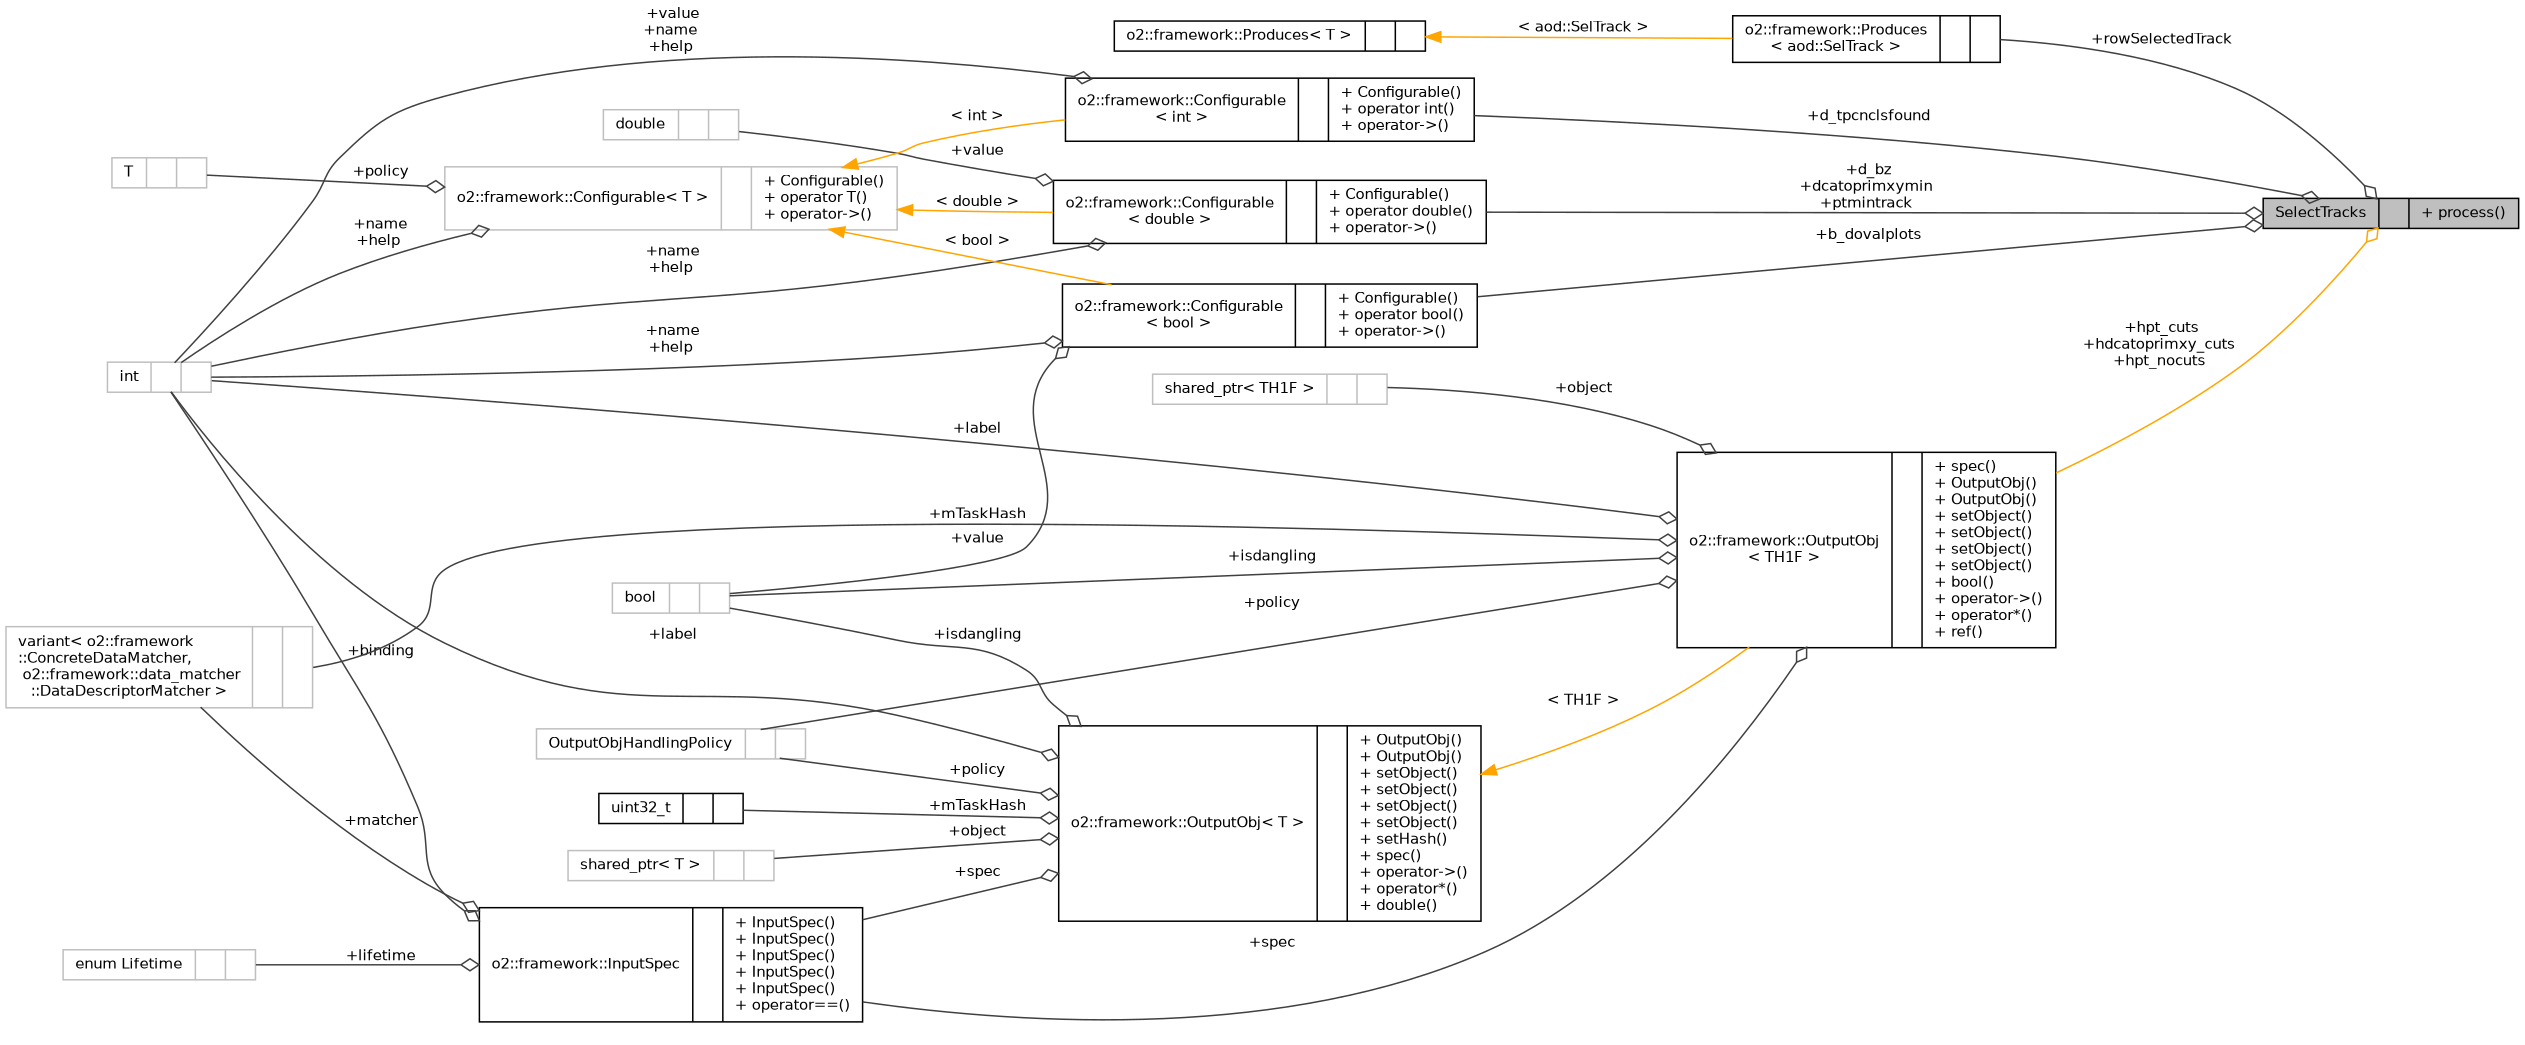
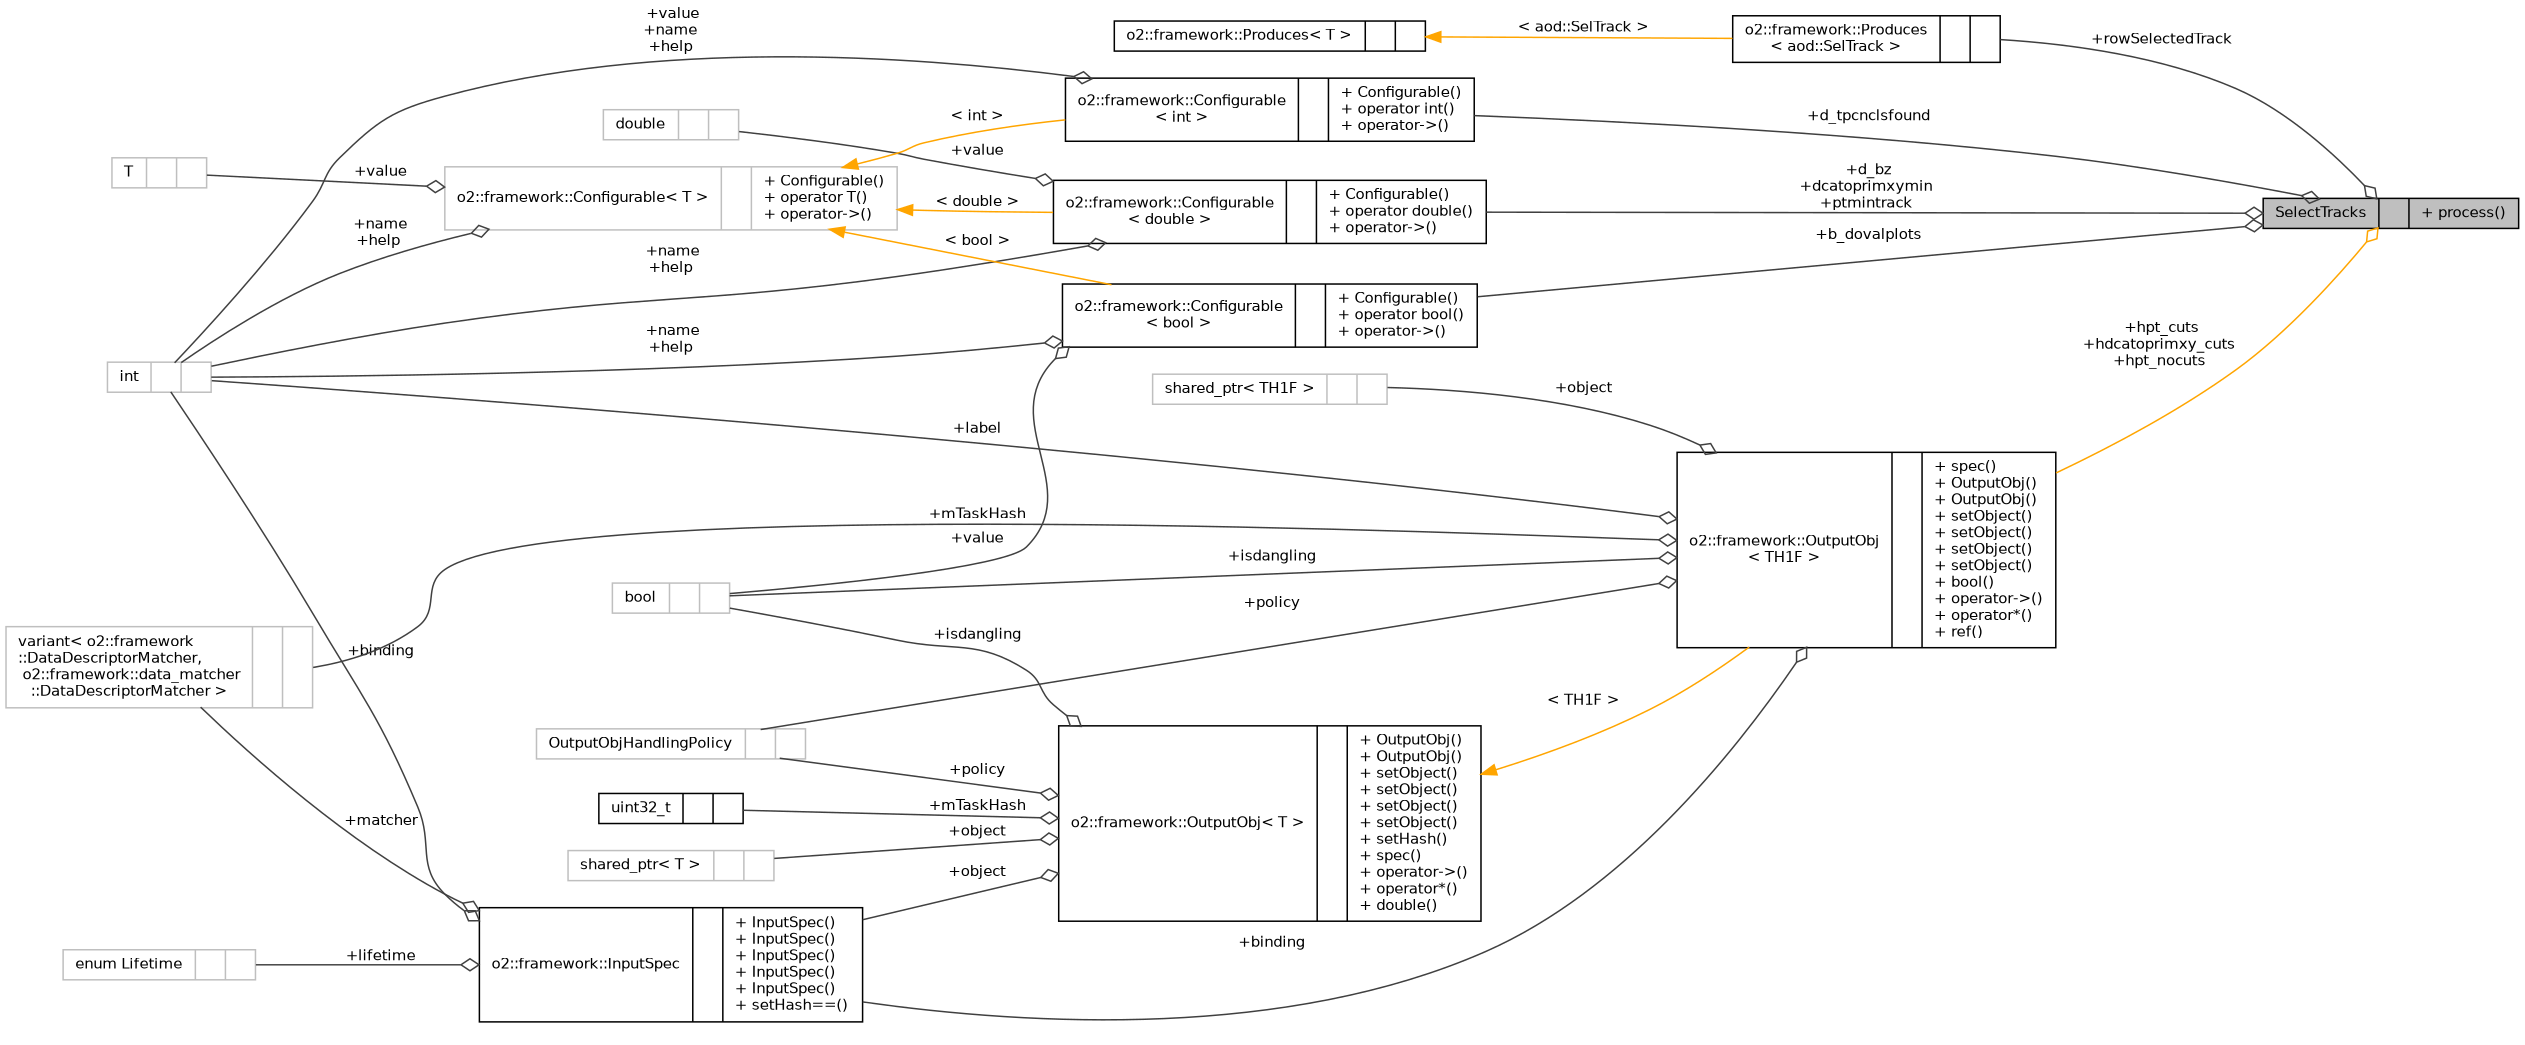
edge "T" -> "o2::framework::Configurable< T >": label " +policy" -> " +value"
node "variant< o2::framework": text "::ConcreteDataMatcher," -> "::DataDescriptorMatcher,"
edge "int" -> "o2::framework::OutputObj< T >": removed, label "+label"
edge "o2::framework::InputSpec" -> "o2::framework::OutputObj< T >": label " +spec" -> " +object"
edge "o2::framework::InputSpec" -> "o2::framework::OutputObj": label " +spec" -> " +binding"
node "o2::framework::InputSpec": text "+ operator==()" -> "+ setHash==()"
